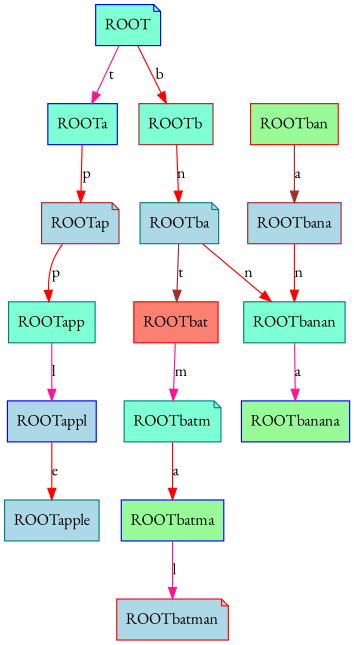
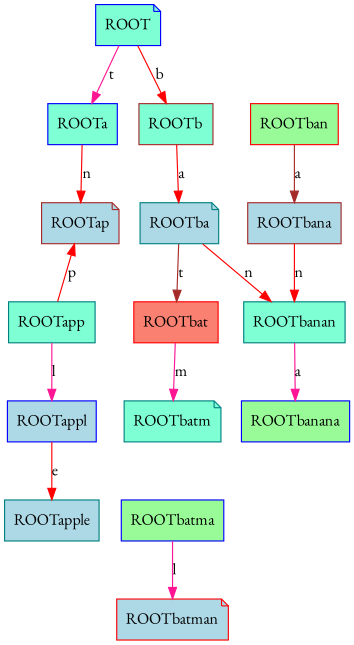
edge "ROOTa" -> "ROOTap": label "p" -> "n"
edge "ROOTb" -> "ROOTba": label "n" -> "a"
edge "ROOTap" -> "ROOTapp": reversed
edge "ROOTbatm" -> "ROOTbatma": removed, label "a"
